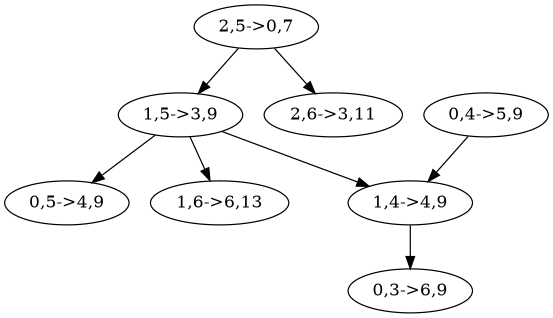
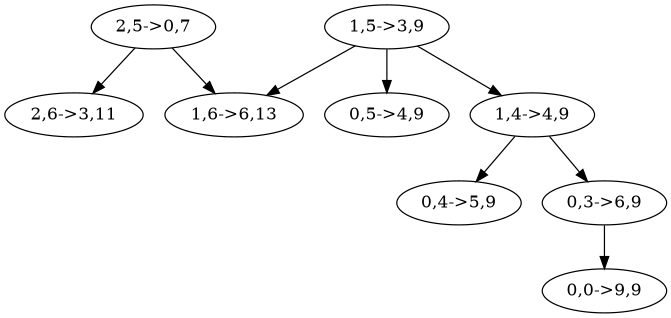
edge "2,5->0,7" -> "1,5->3,9": now "2,5->0,7" -> "1,6->6,13"
edge "0,4->5,9" -> "1,4->4,9": reversed
node "0,0->9,9": added
